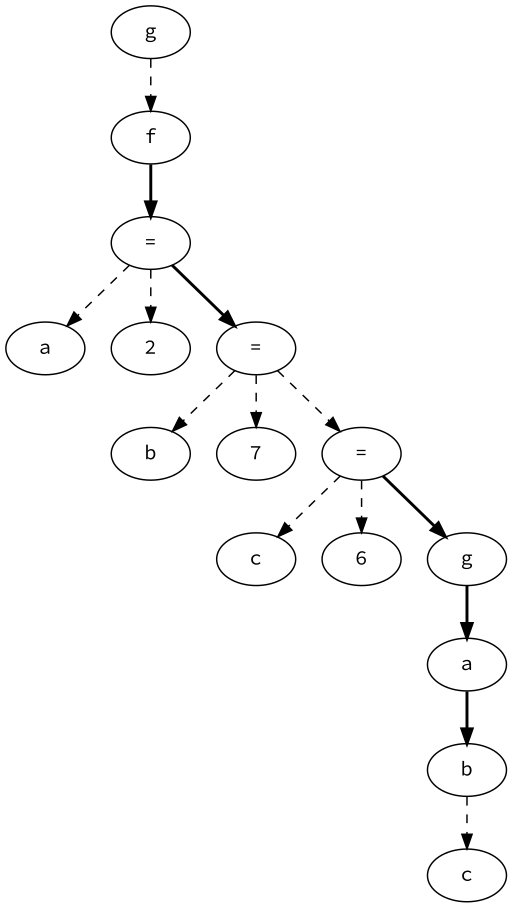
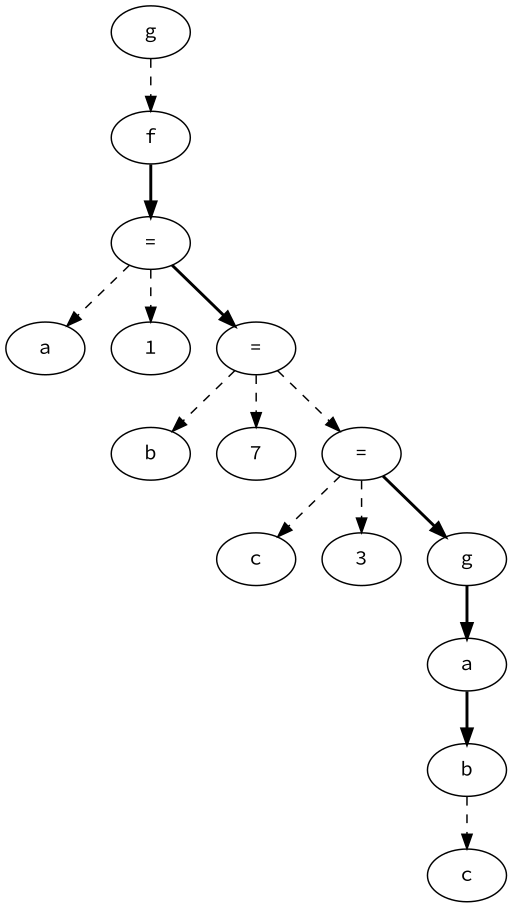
node "2": label "2" -> "1"
node "6": label "6" -> "3"
